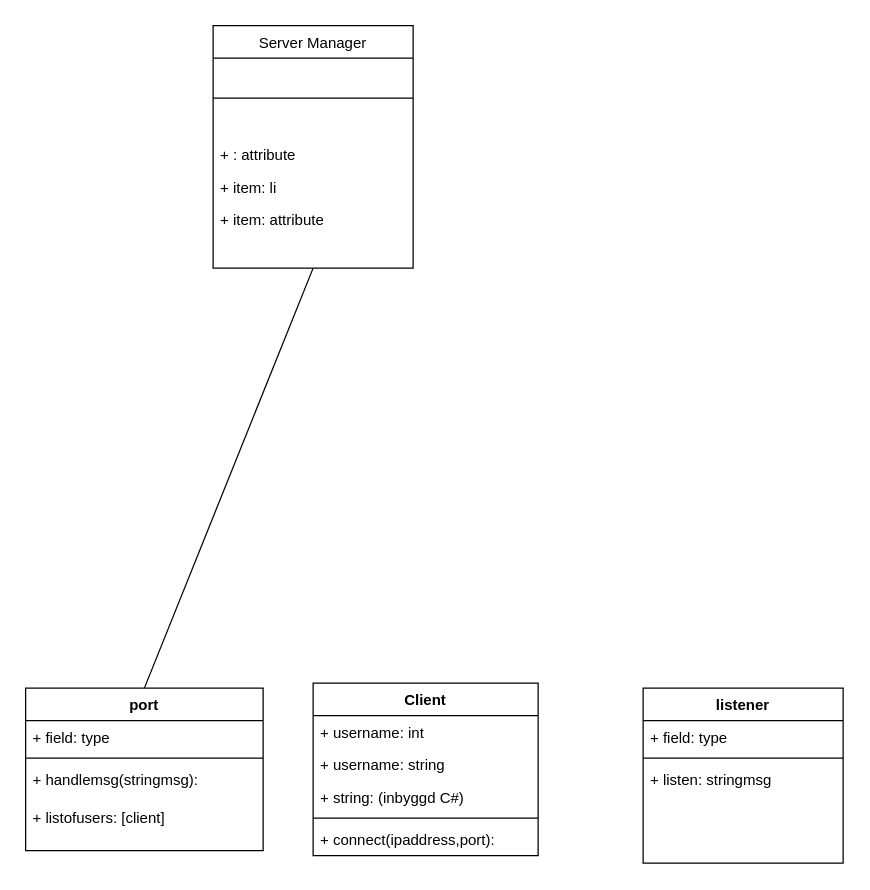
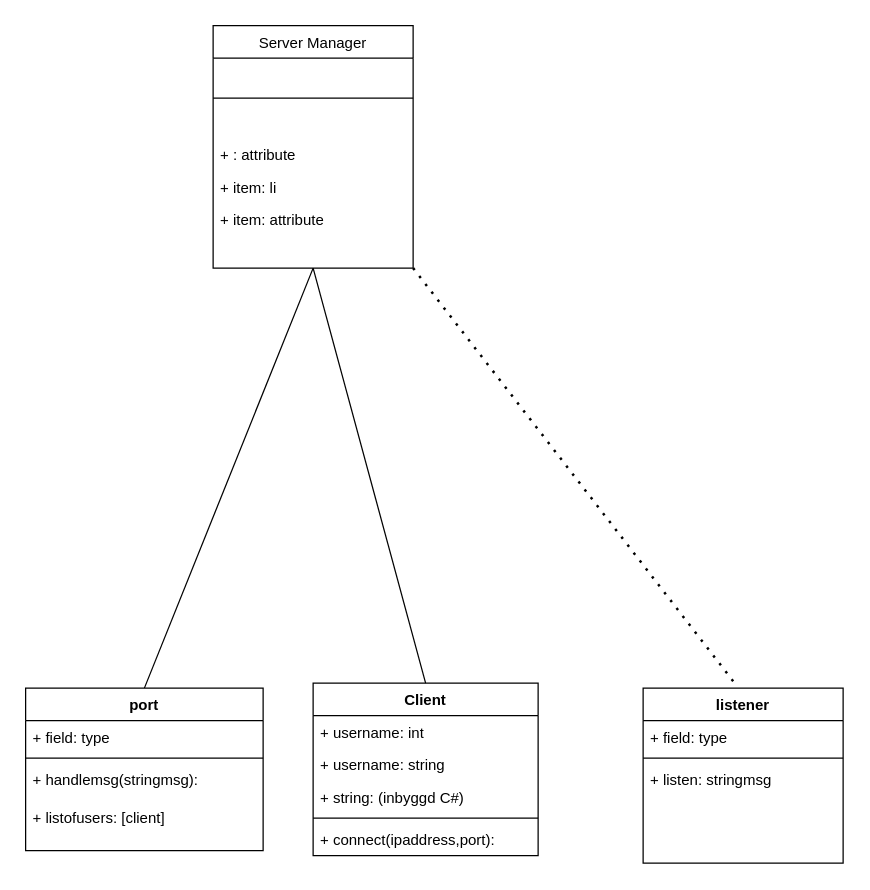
edge "Server Manager" -- "listener": added
edge "Server Manager" -- "Client": added
